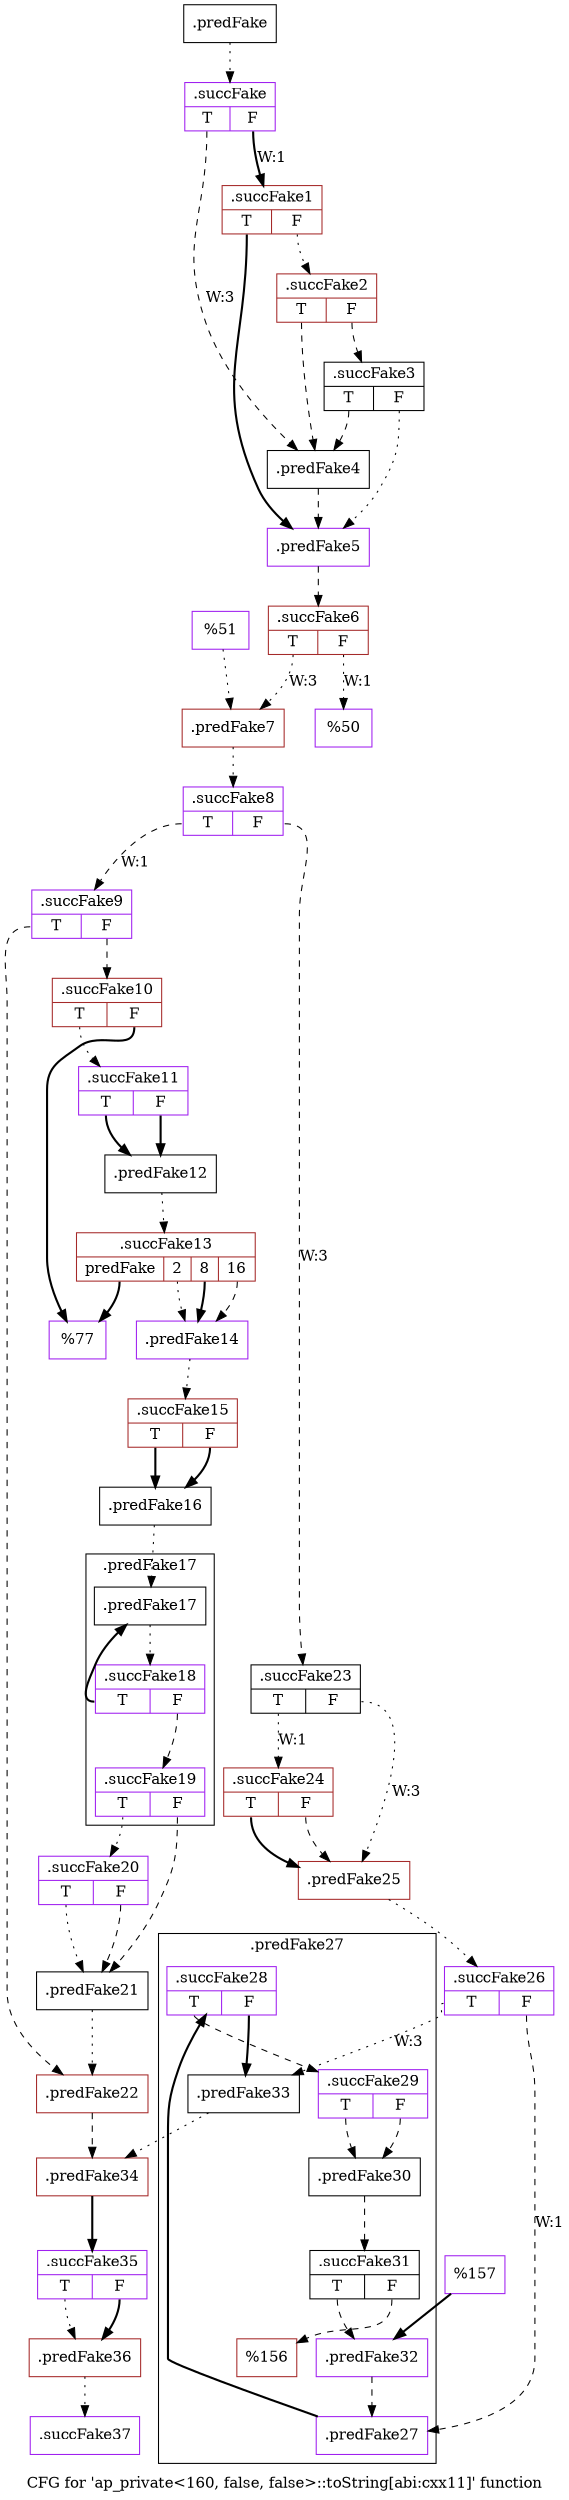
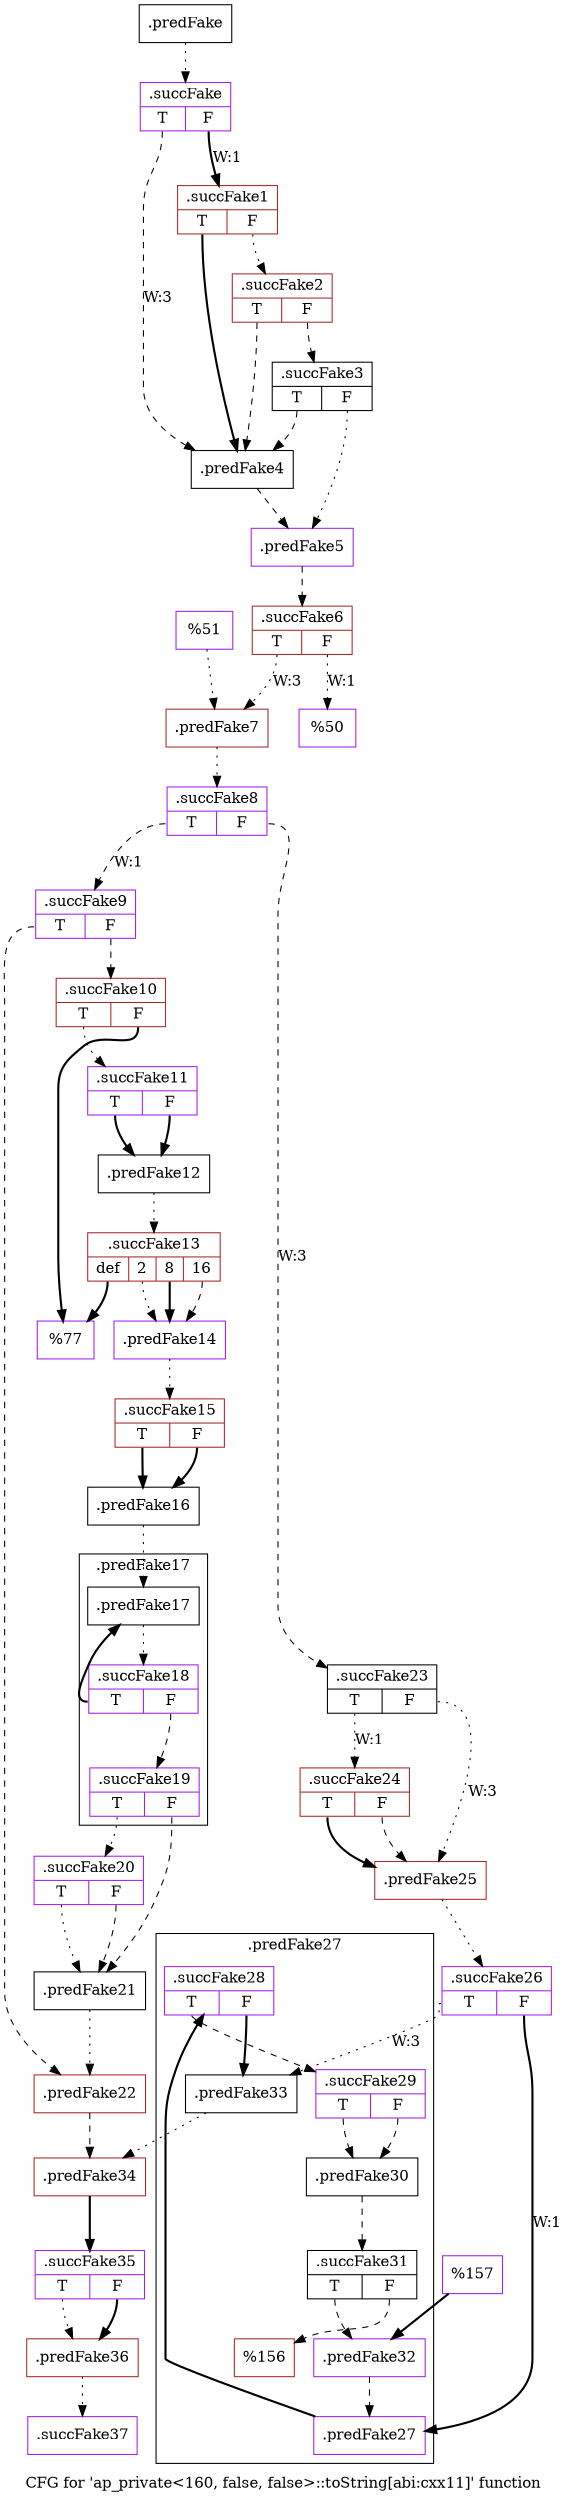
edge ".succFake1" -> ".predFake5": now ".succFake1" -> ".predFake4"
node ".succFake13": text "predFake" -> "def"
edge ".succFake26" -> ".predFake27": style dashed -> bold
